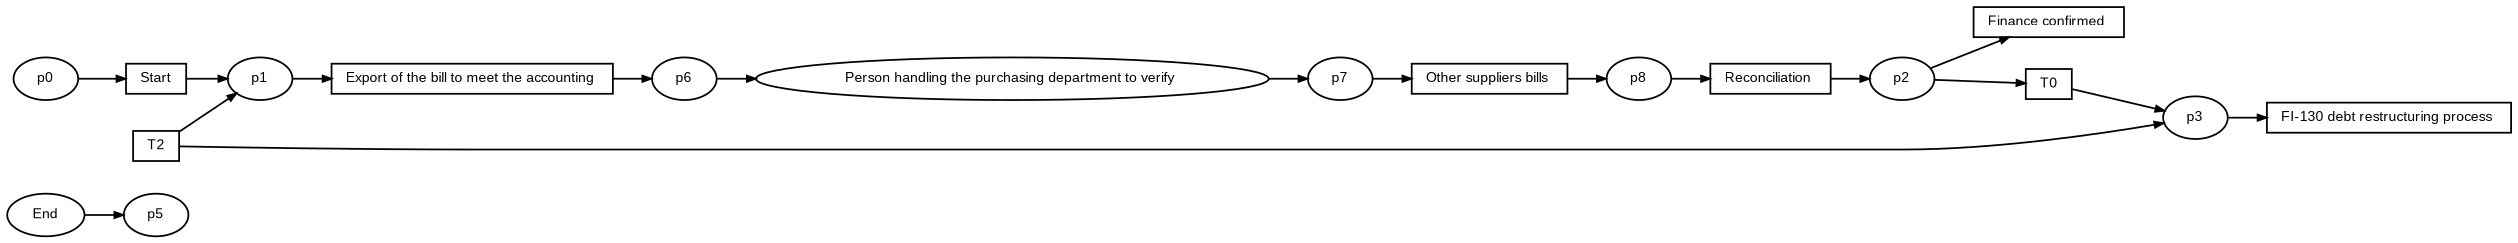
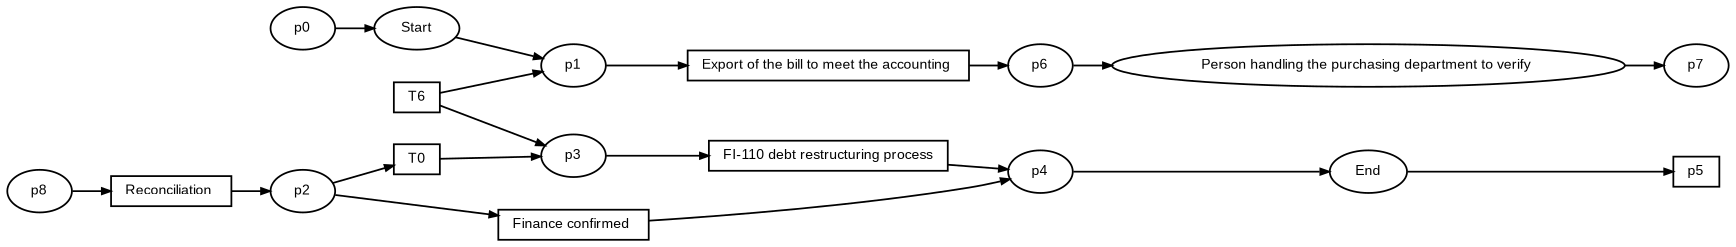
node "Start": shape box -> ellipse
node "Other suppliers bills": removed
node "FI-130 debt restructuring process": label "FI-130 debt restructuring process" -> "FI-110 debt restructuring process"
node "T2": label "T2" -> "T6"
node "p4": added
node "p5": shape ellipse -> box
